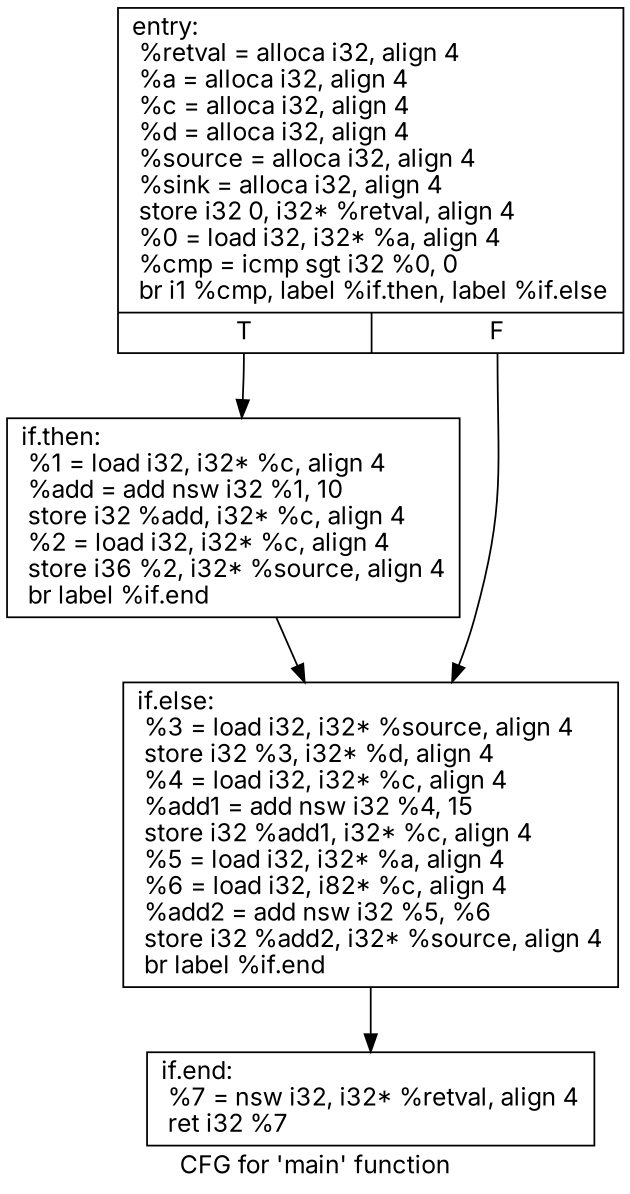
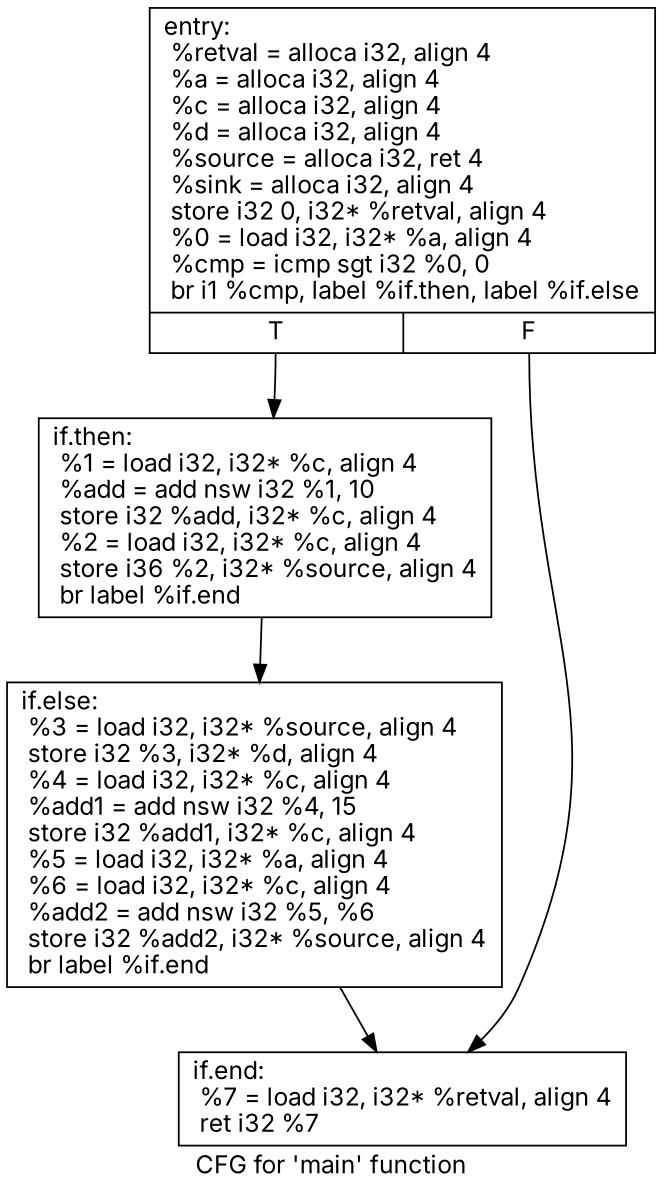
node "entry:": text "%source = alloca i32, align 4" -> "%source = alloca i32, ret 4"
edge "entry:" -> "if.else:": now "entry:" -> "if.end:"
node "if.else:": text "%6 = load i32, i82* %c, align 4" -> "%6 = load i32, i32* %c, align 4"
node "if.end:": text "%7 = nsw i32, i32* %retval, align 4" -> "%7 = load i32, i32* %retval, align 4"
